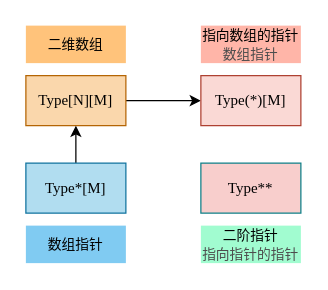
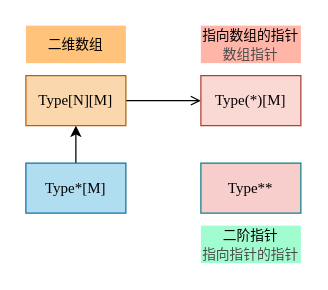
edge "Type[N][M]" -> "Type(*)[M]": arrowhead classic -> open
node "数组指针": removed
